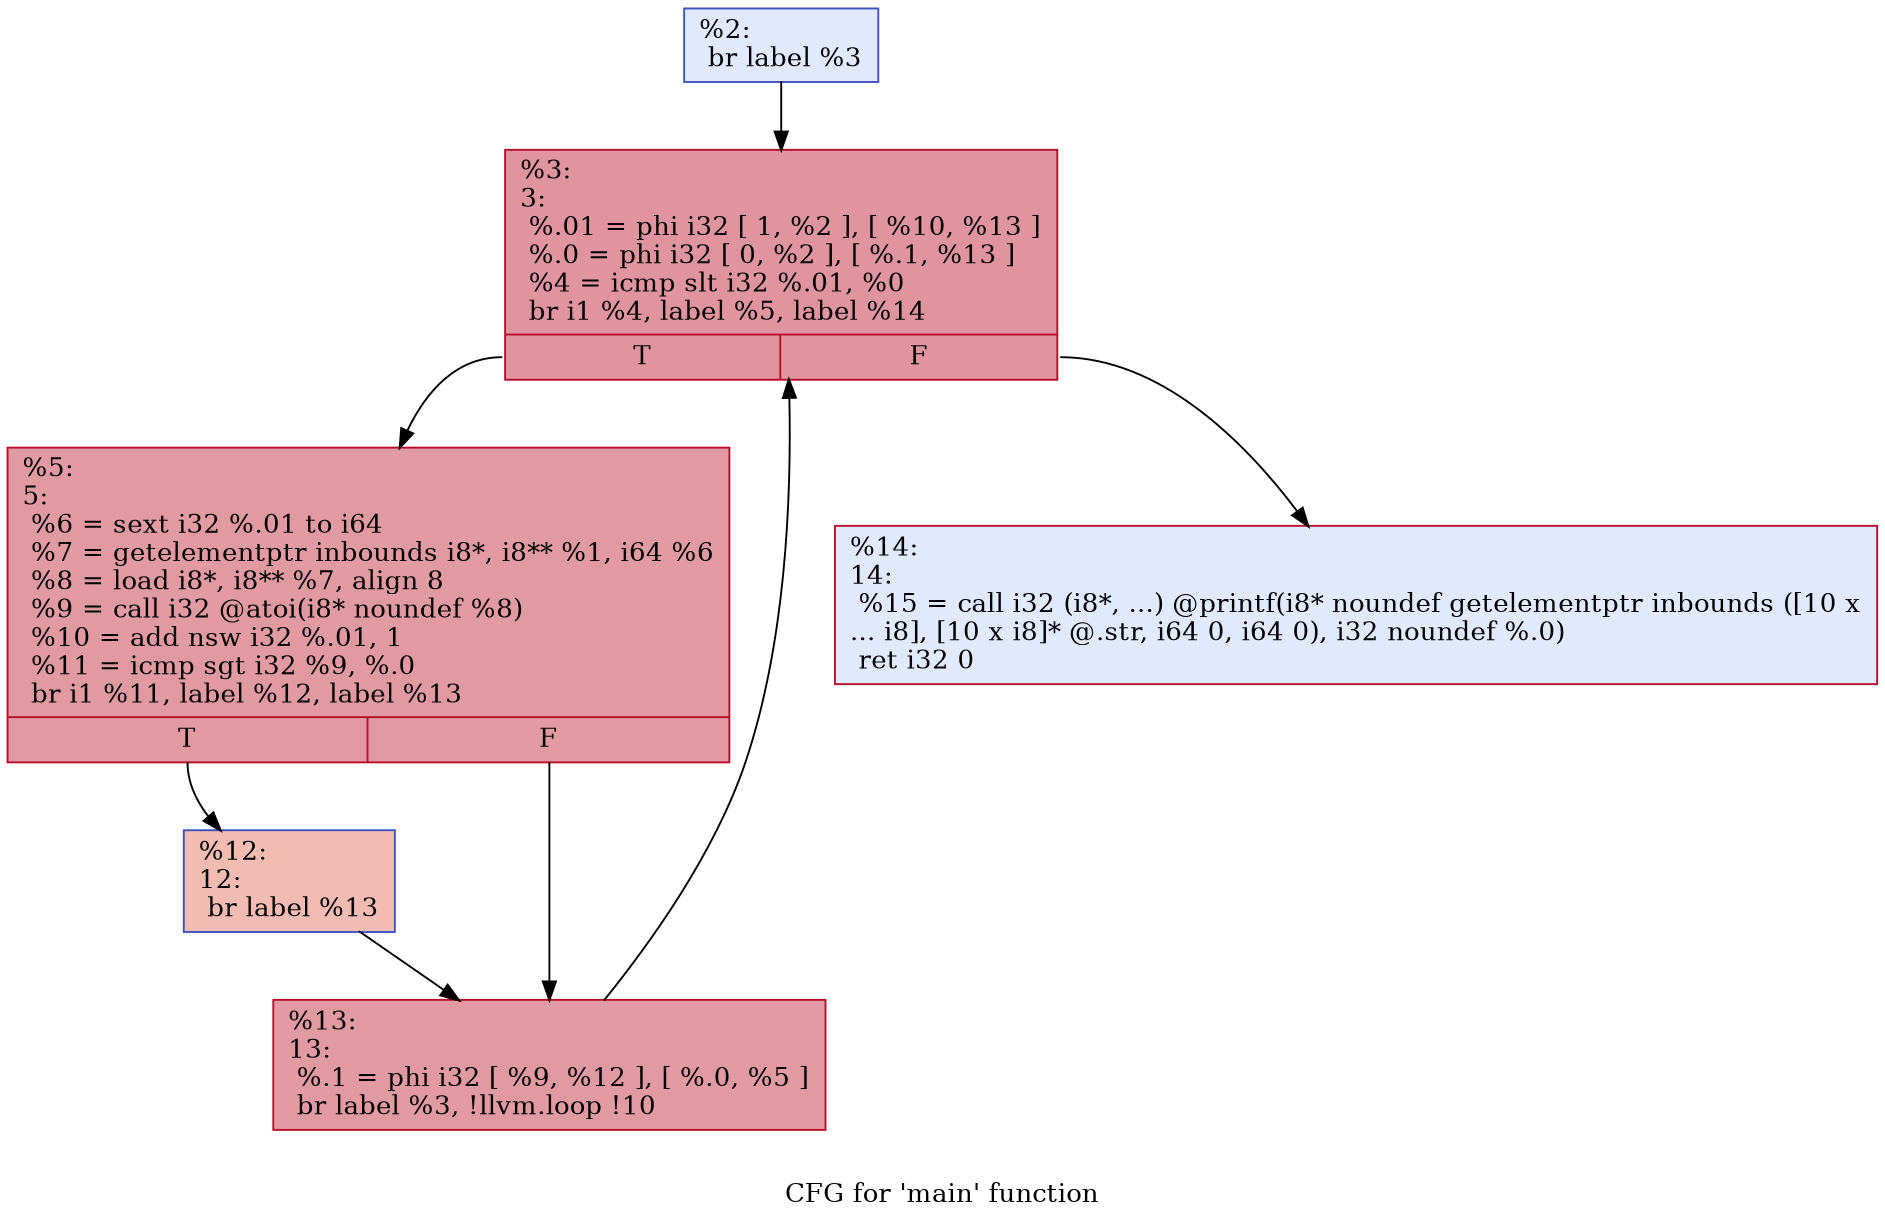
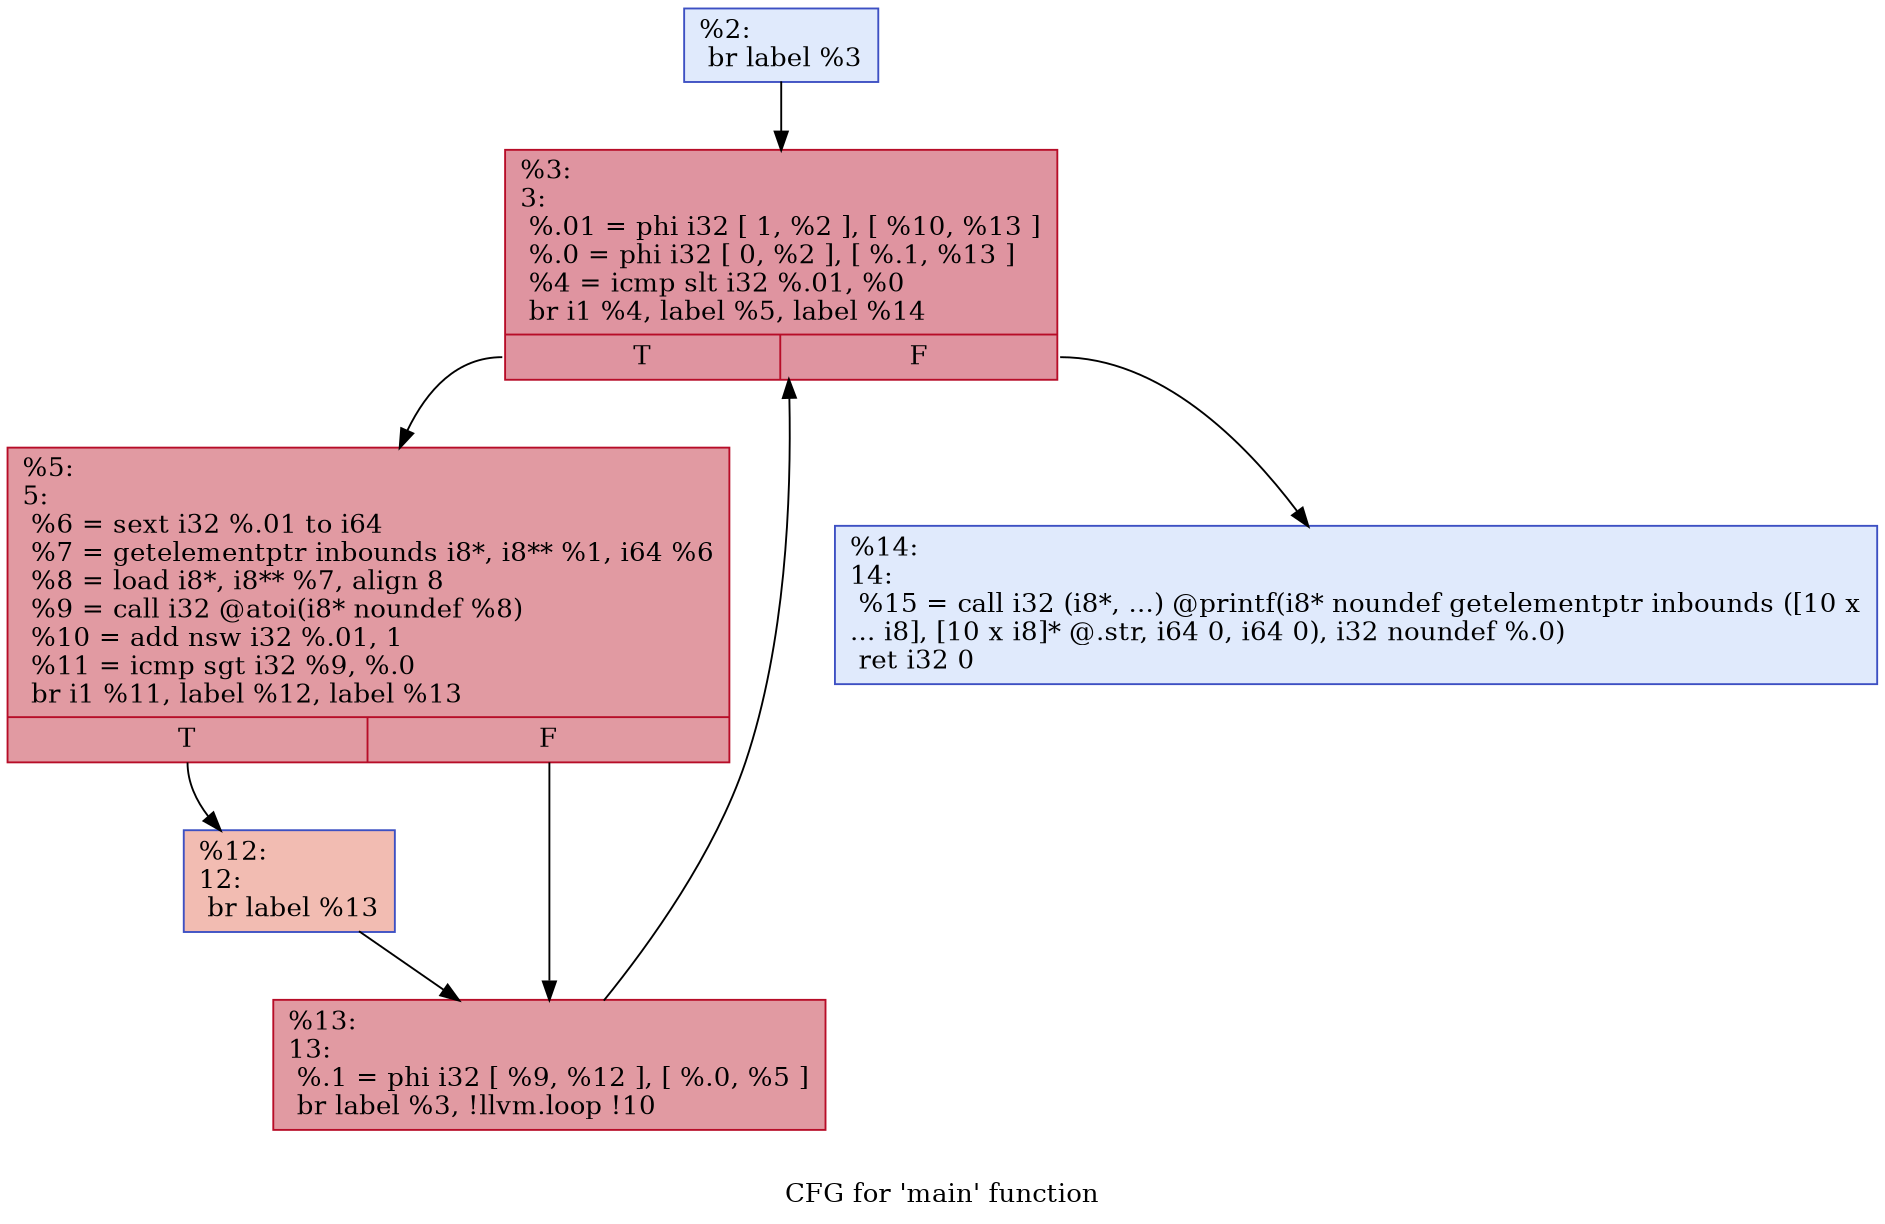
node "%14:": color #b70d28ff -> #3d50c3ff
